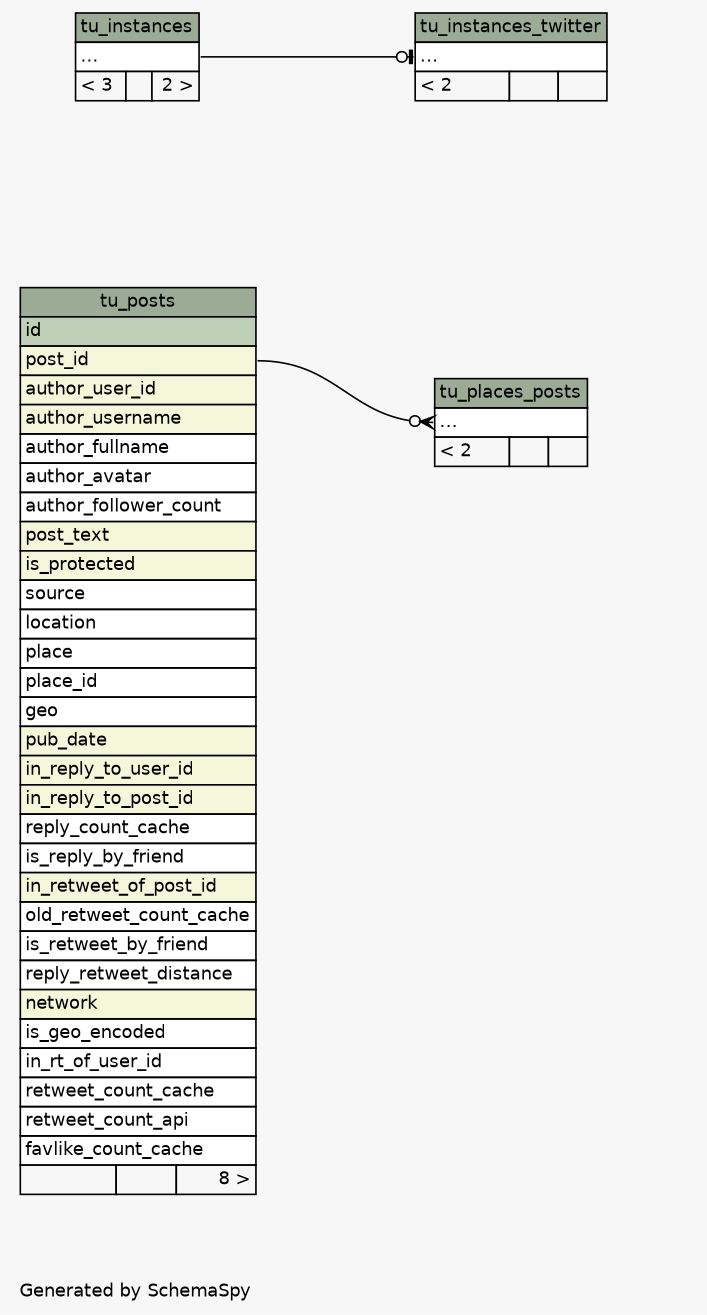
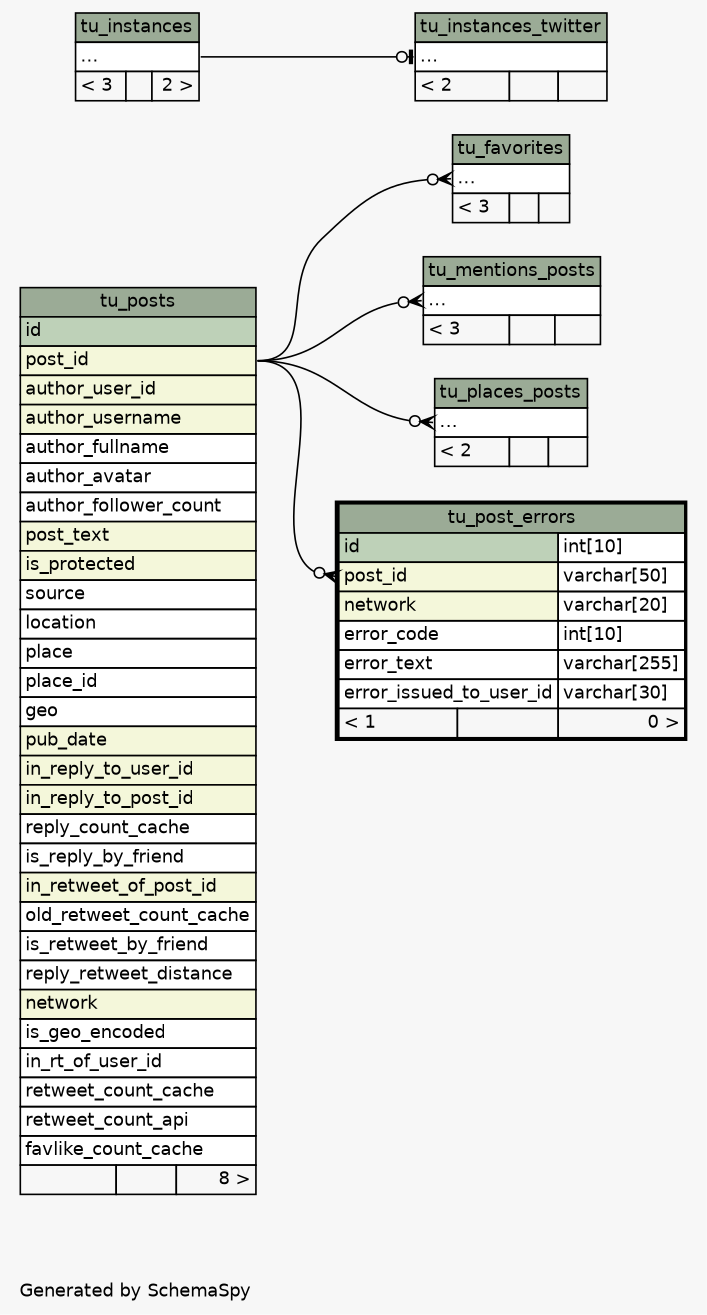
node "tu_favorites": added
node "tu_mentions_posts": added
node "tu_post_errors": added
